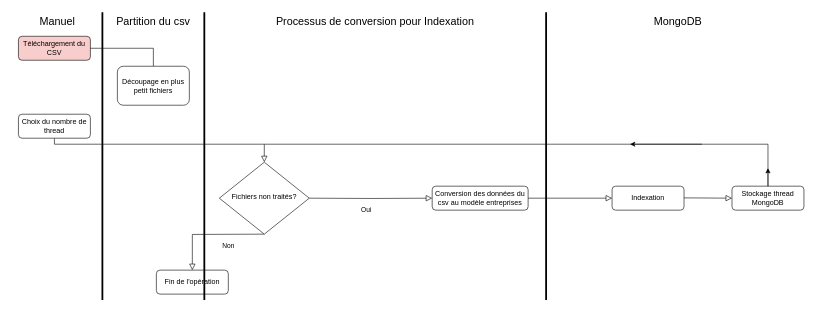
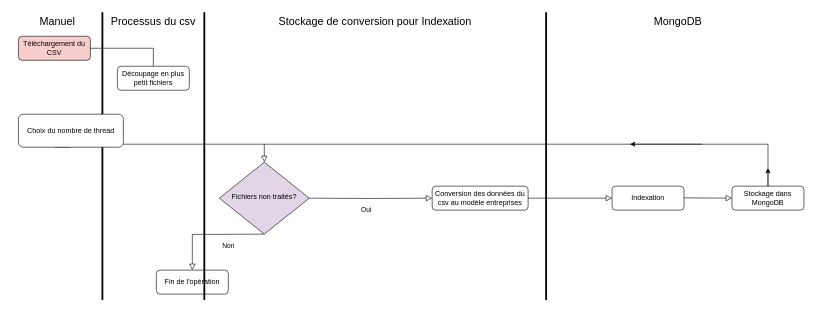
node "Partition du csv": label "Partition du csv" -> "Processus du csv"
node "Processus de conversion pour Indexation": label "Processus de conversion pour Indexation" -> "Stockage de conversion pour Indexation"
node "Découpage en plus petit fichiers": size 72x39 -> 72x24
node "Choix du nombre de thread": size 72x24 -> 105x33
node "Fichiers non traités?": fillcolor #ffffff -> #e1d5e7
node "Stockage thread MongoDB": label "Stockage thread MongoDB" -> "Stockage dans MongoDB"
